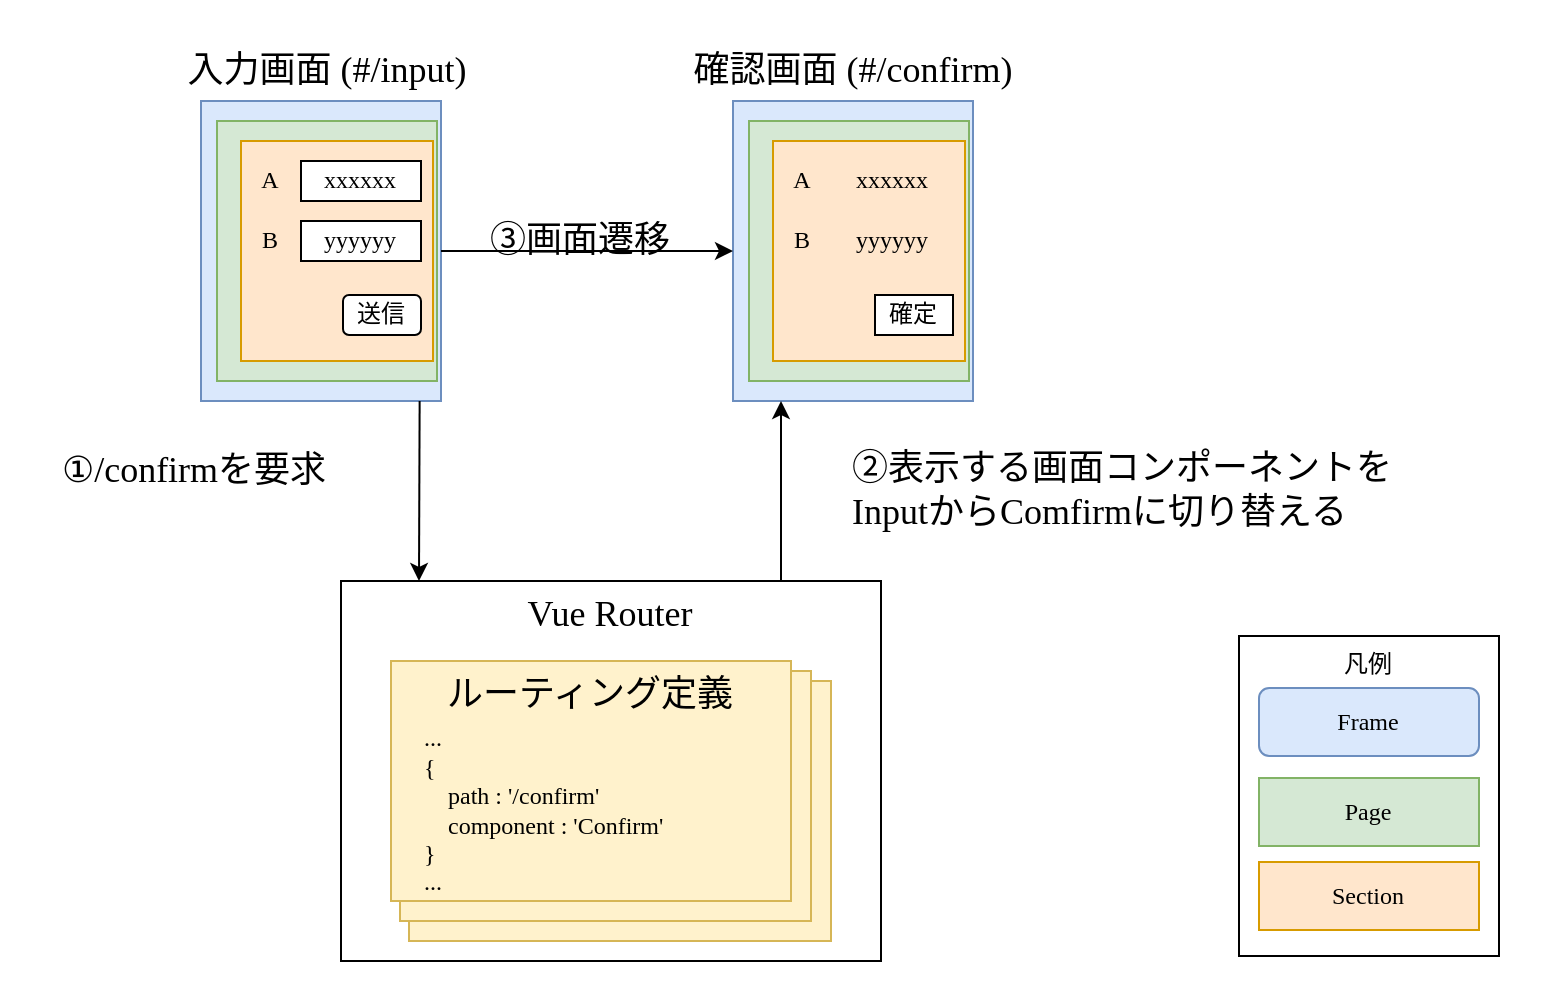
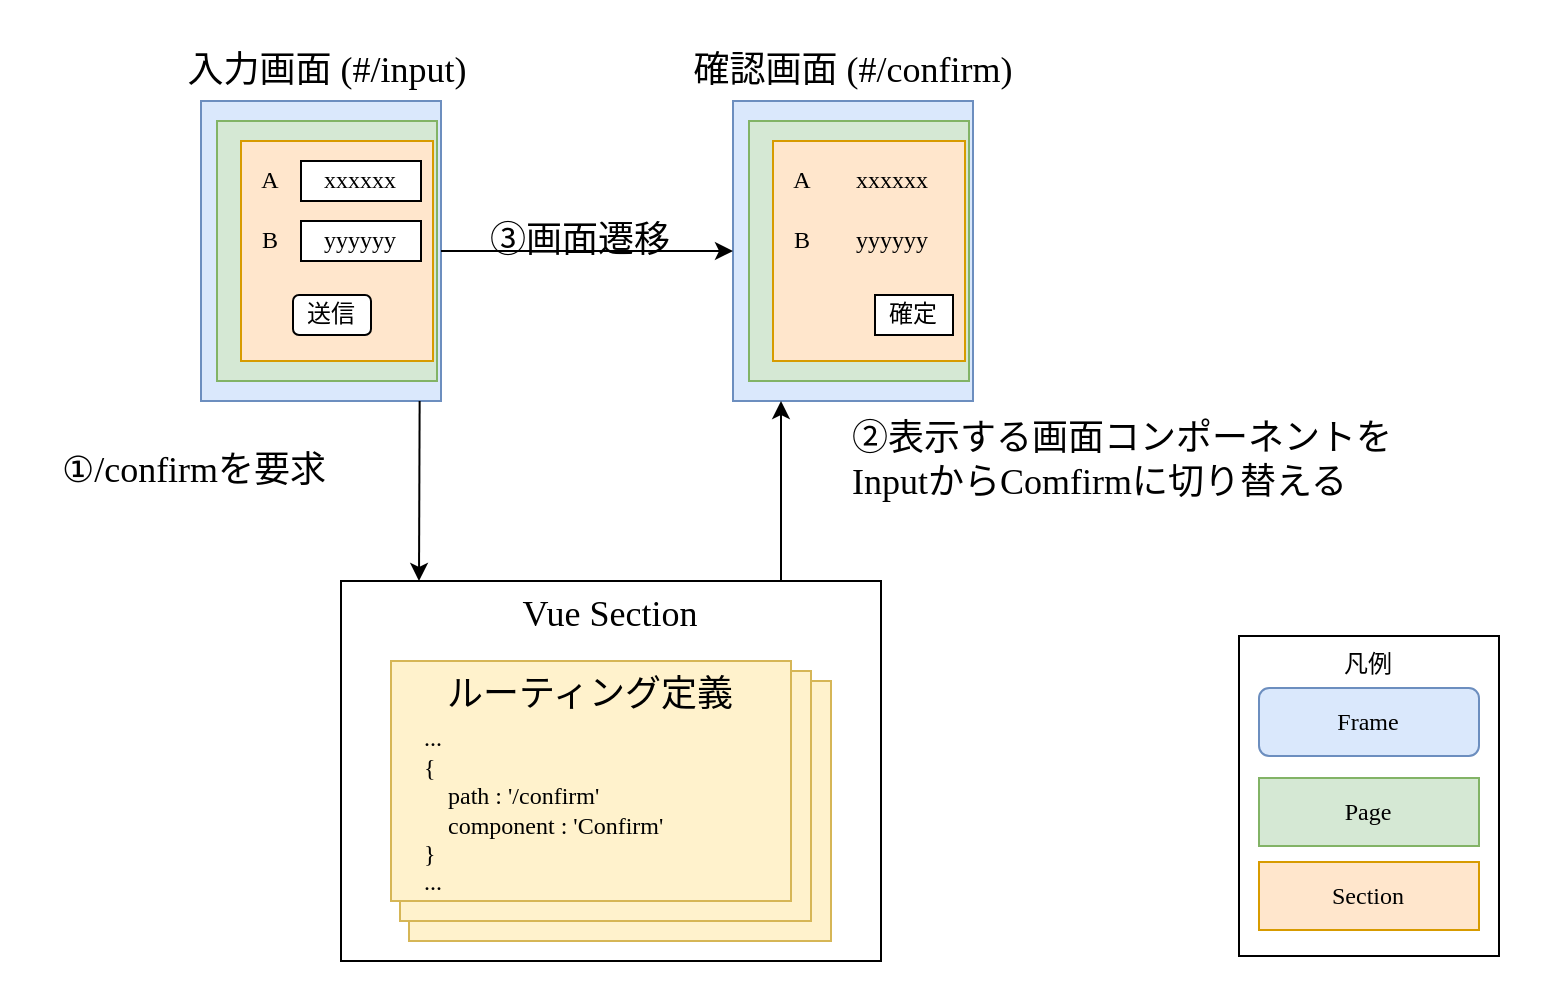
node "送信": moved (382, 315) -> (332, 315)
node "②表示する画面コンポーネントを InputからComfirmに切り替える": moved (1123, 491) -> (1123, 461)
node "Vue Router": label "Vue Router" -> "Vue Section"
